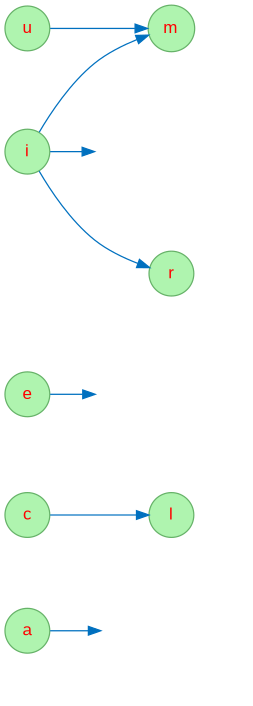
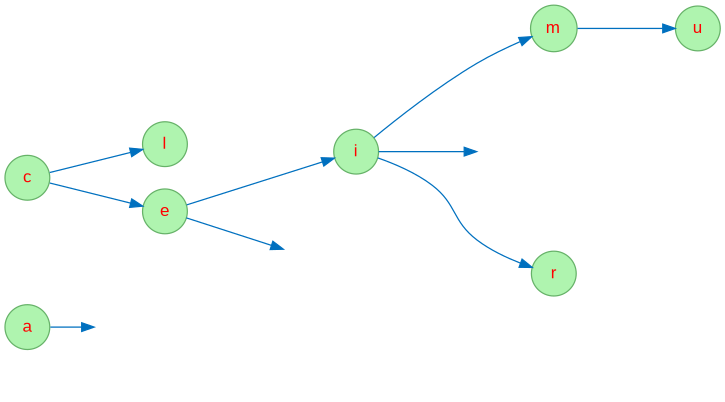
edge "u" -> "m": reversed
edge "e" -> "i": added
edge "c" -> "e": added
